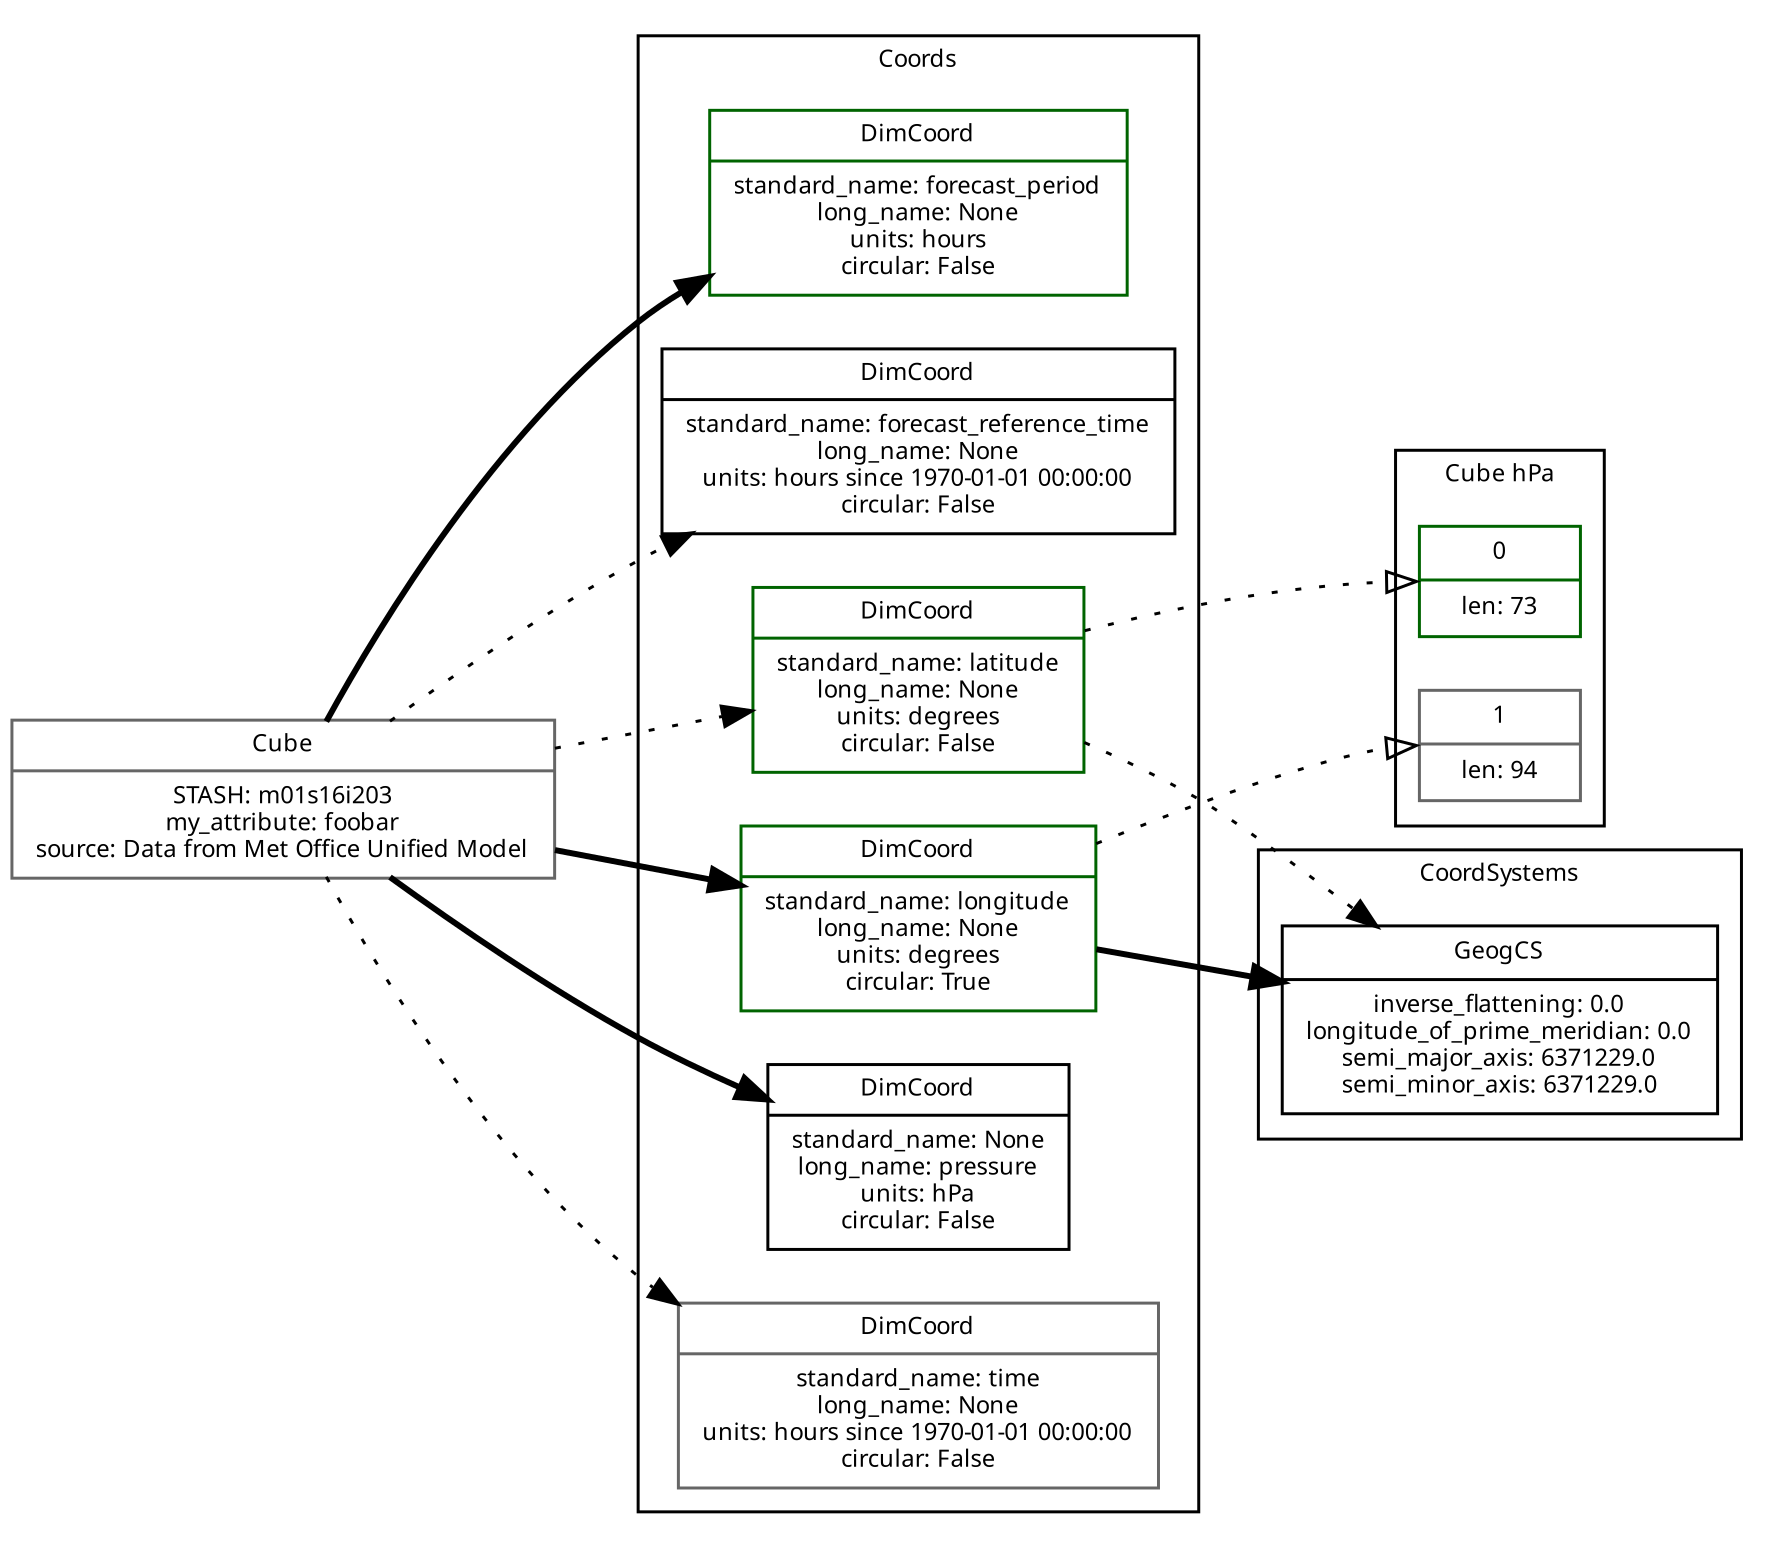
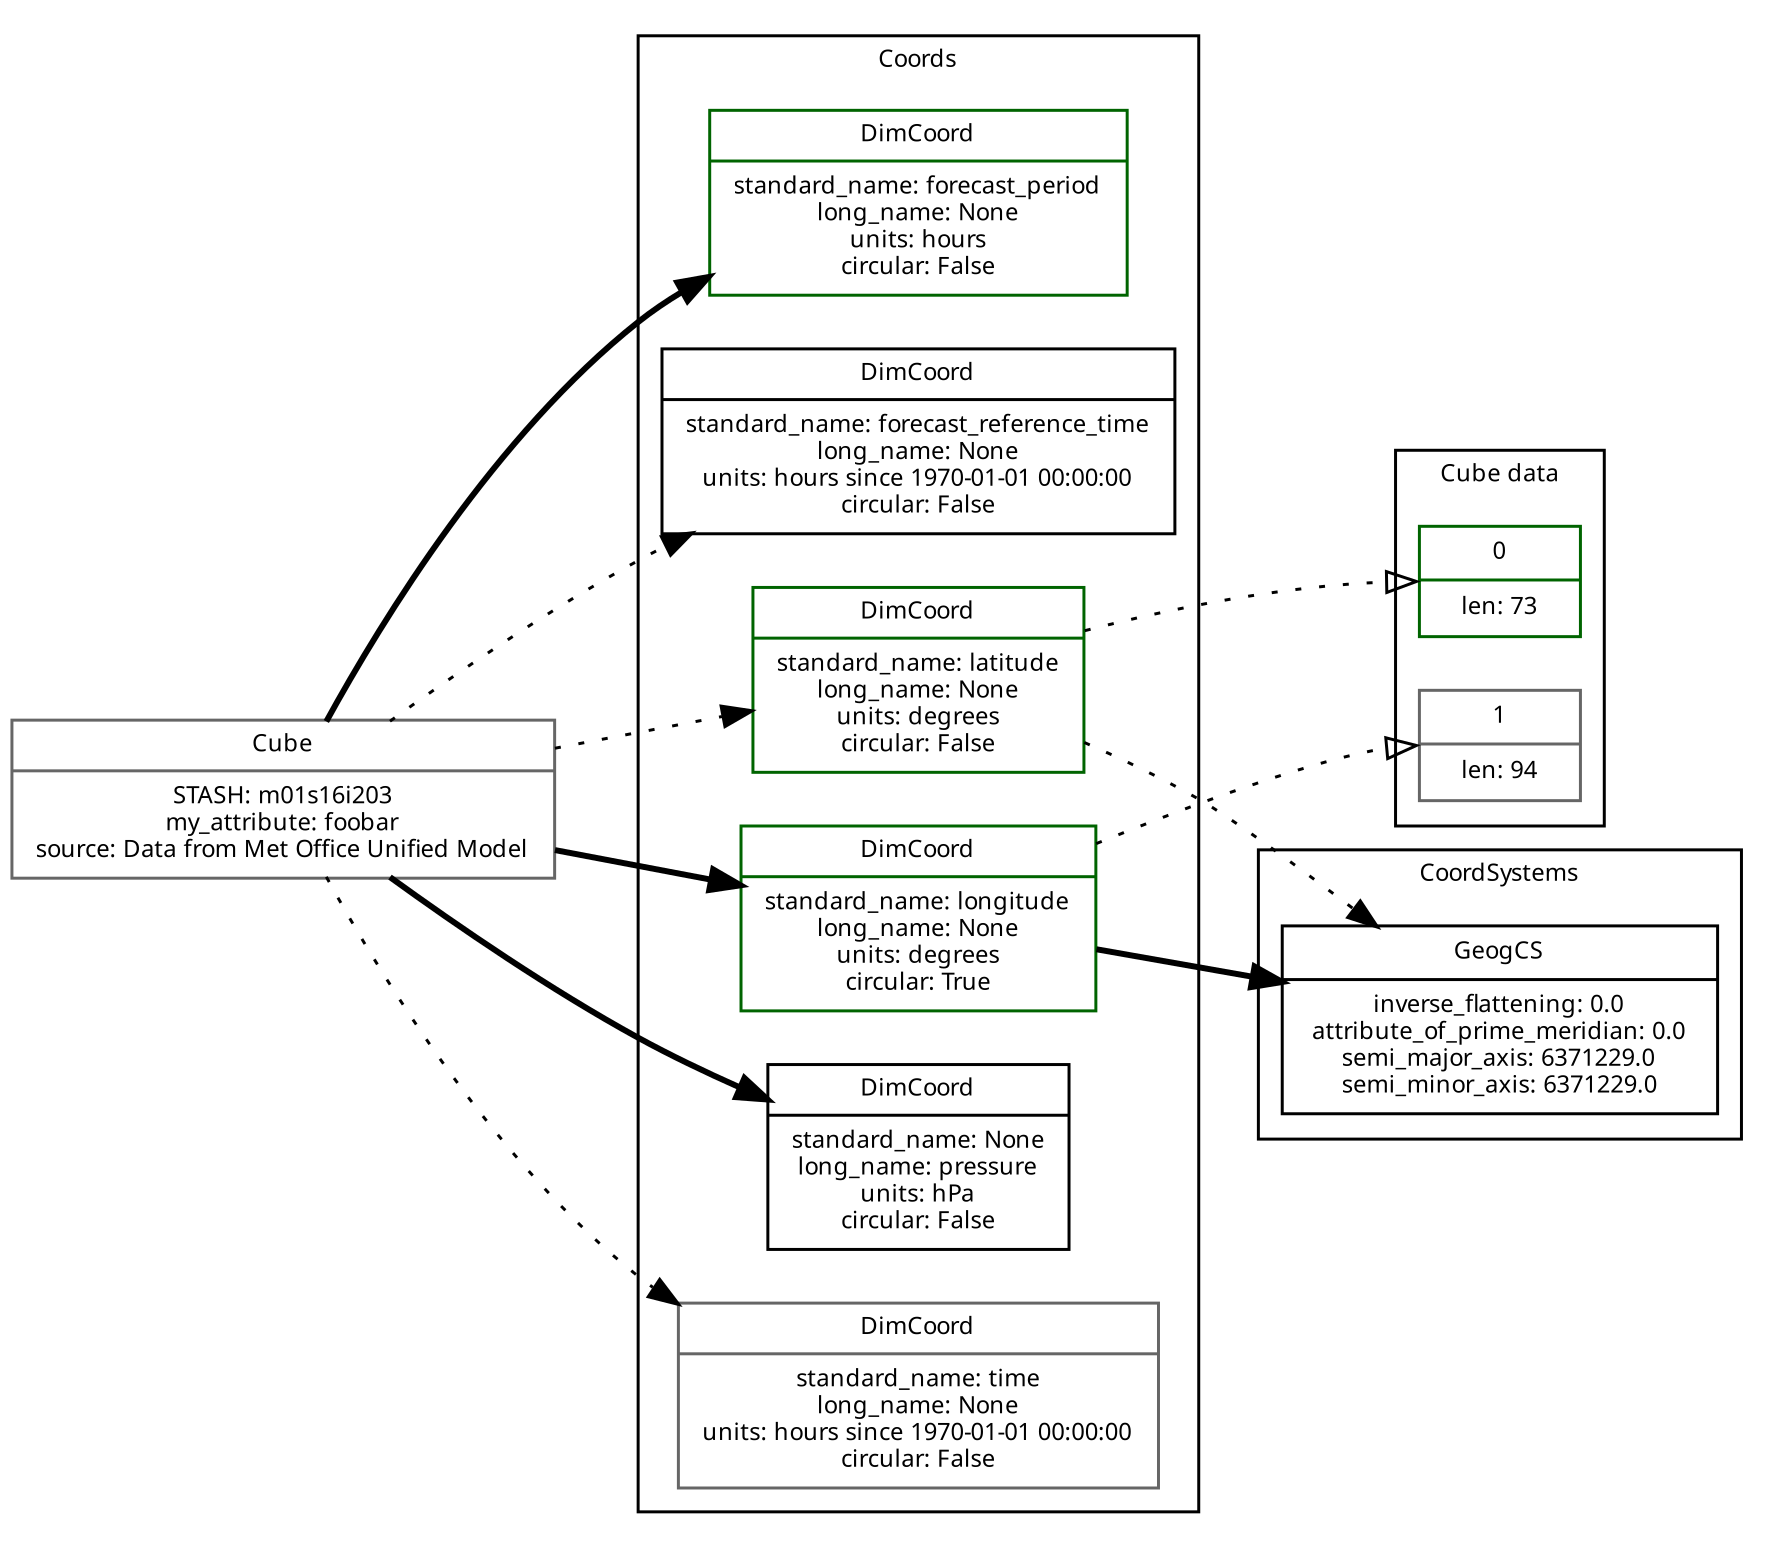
cluster "Cube hPa": label "Cube hPa" -> "Cube data"
node "GeogCS": text "longitude_of_prime_meridian: 0.0" -> "attribute_of_prime_meridian: 0.0"
